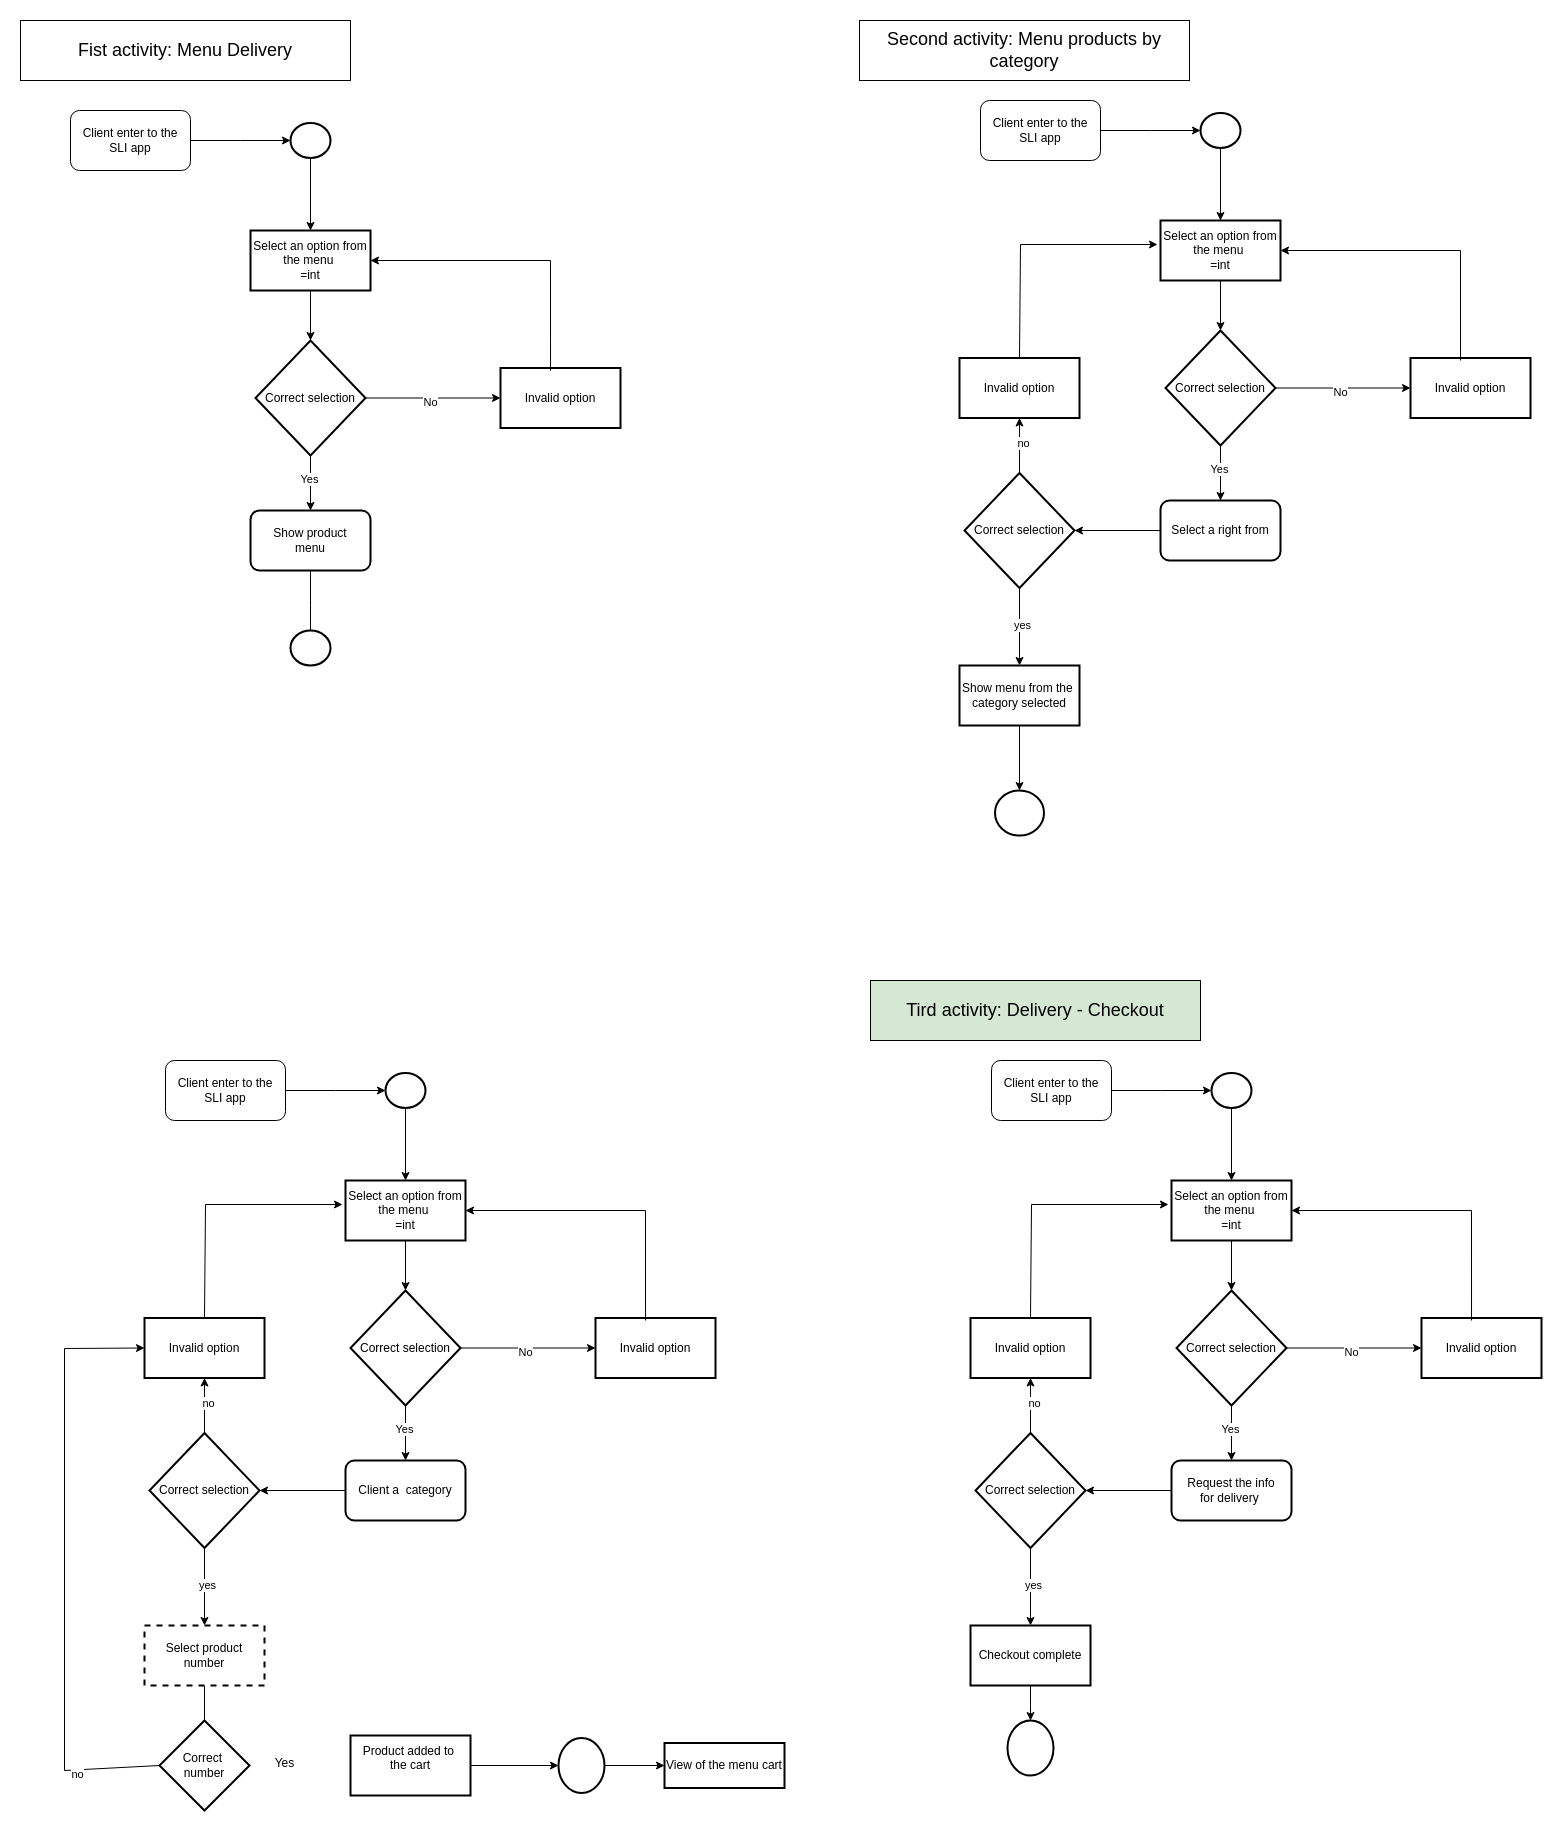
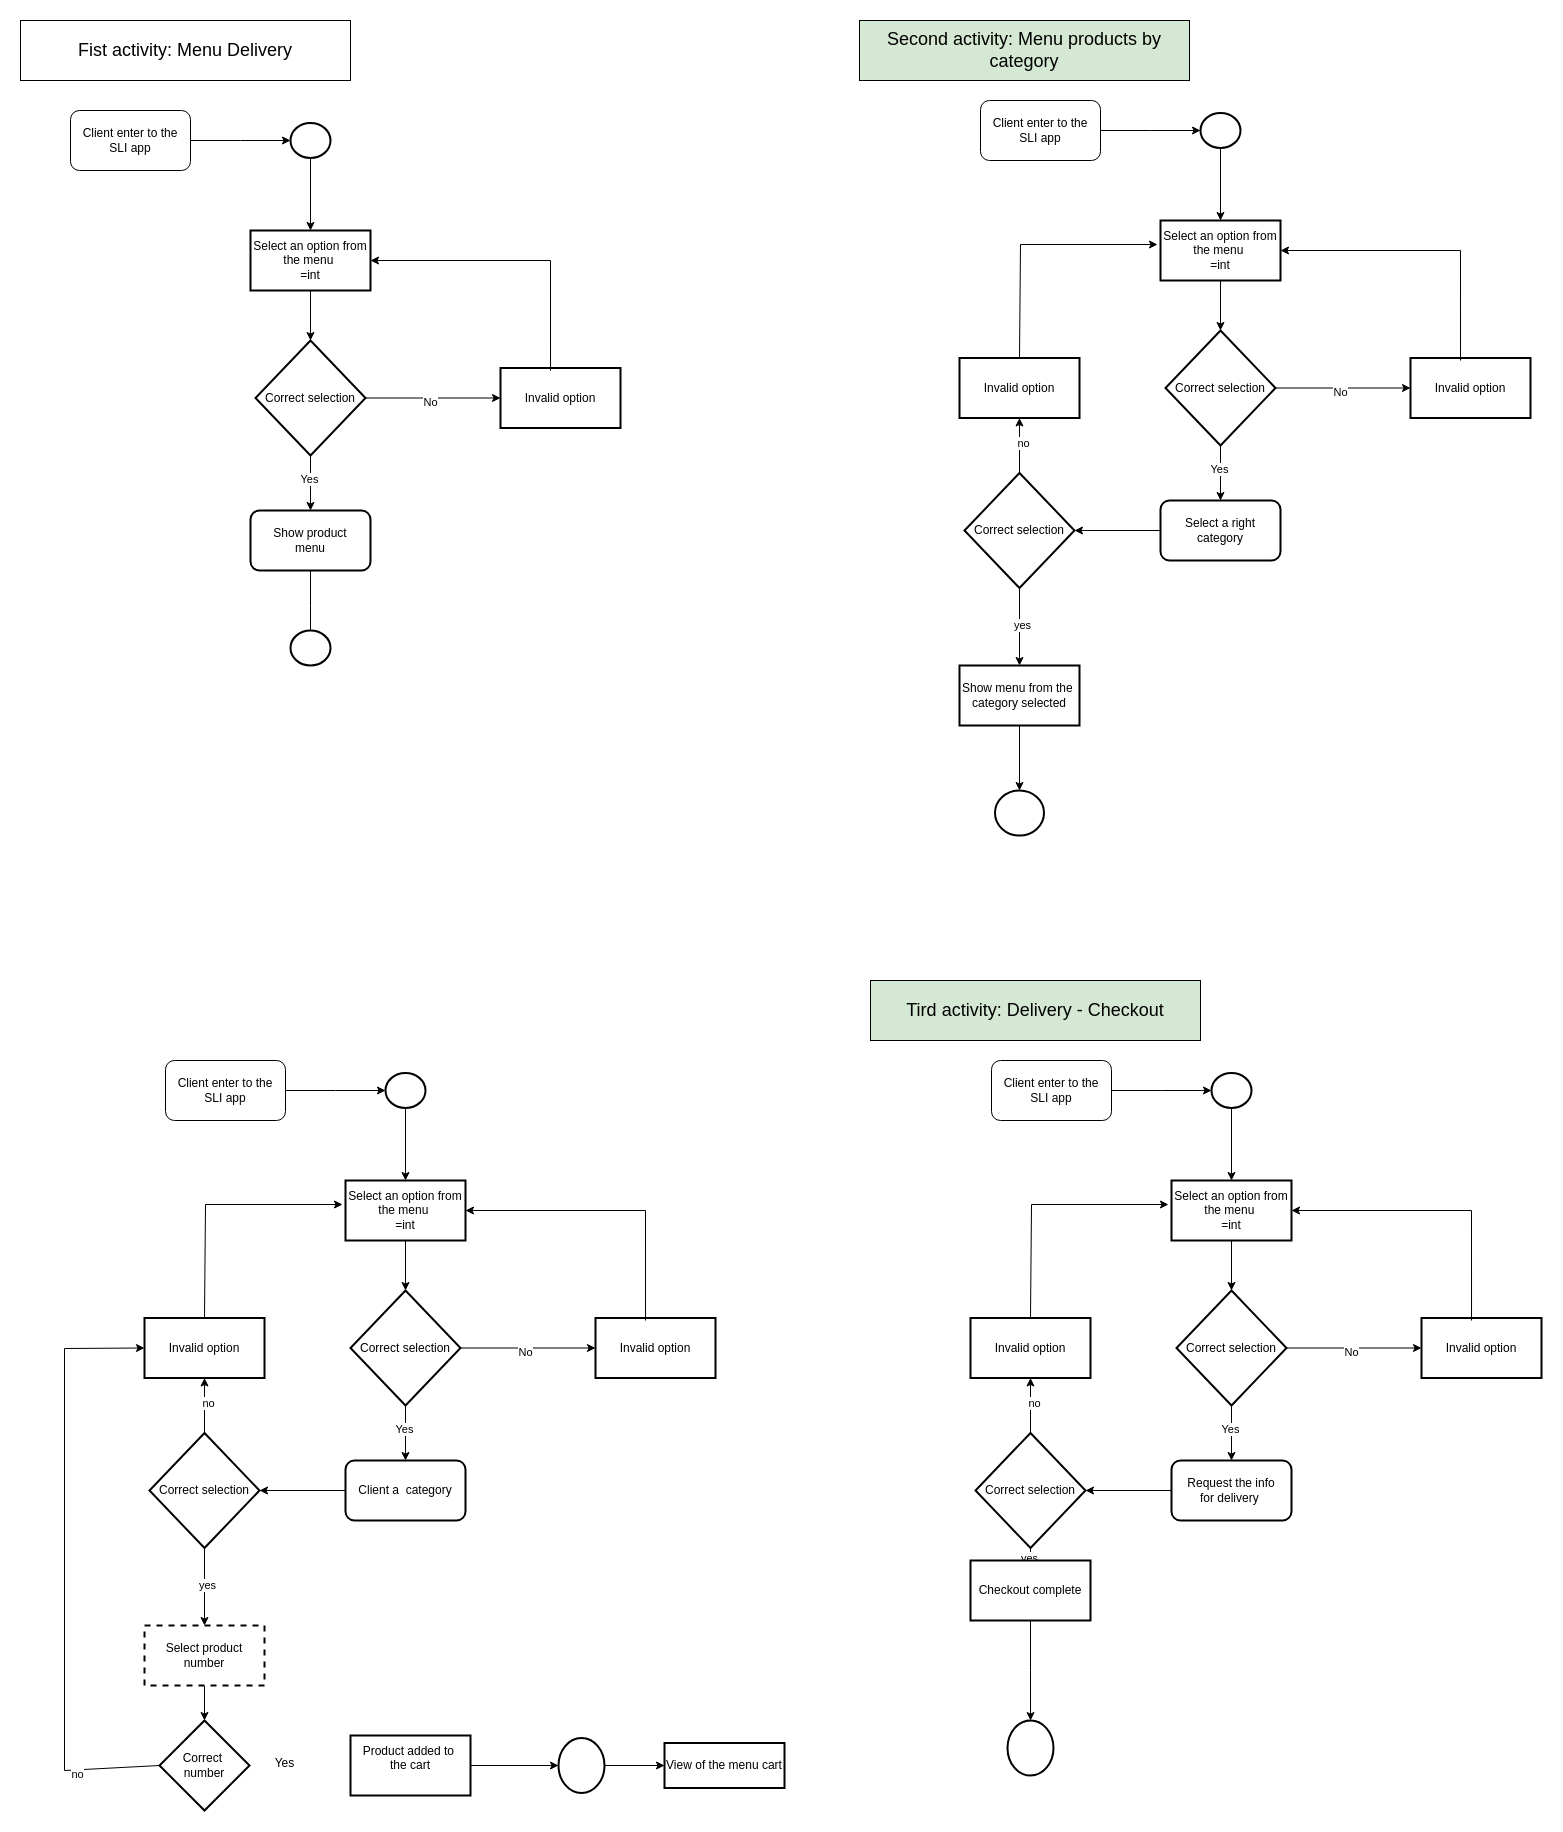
node "Second activity: Menu products by category": fillcolor #ffffff -> #d5e8d4
node "Select a right from": label "Select a right from" -> "Select a right category"
node "Checkout complete": moved (1031, 1656) -> (1031, 1591)
edge "Select product number" -- "Correct number": arrowhead none -> classic
